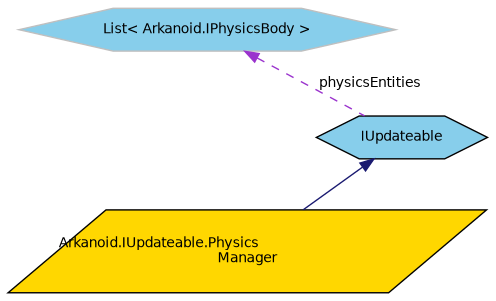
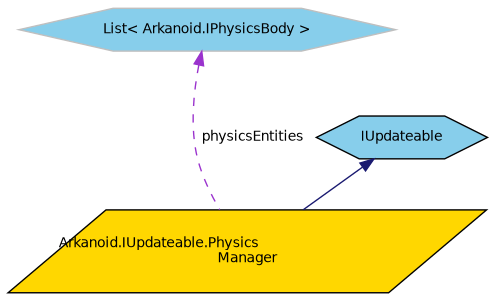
edge "IUpdateable" -> "List< Arkanoid.IPhysicsBody >": now "Arkanoid.IUpdateable.Physics Manager" -> "List< Arkanoid.IPhysicsBody >"
